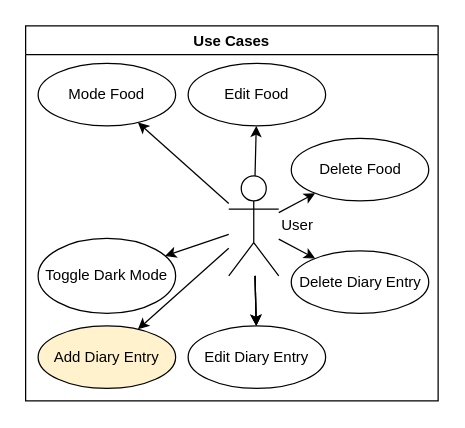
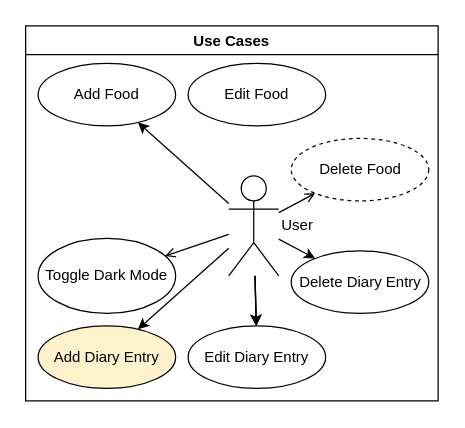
node "Mode Food": label "Mode Food" -> "Add Food"
edge "User" -> "Edit Food": removed
node "Delete Food": style solid -> dashed
edge "User" -> "Delete Food": arrowhead classic -> open
edge "User" -> "Toggle Dark Mode": arrowhead classic -> open
